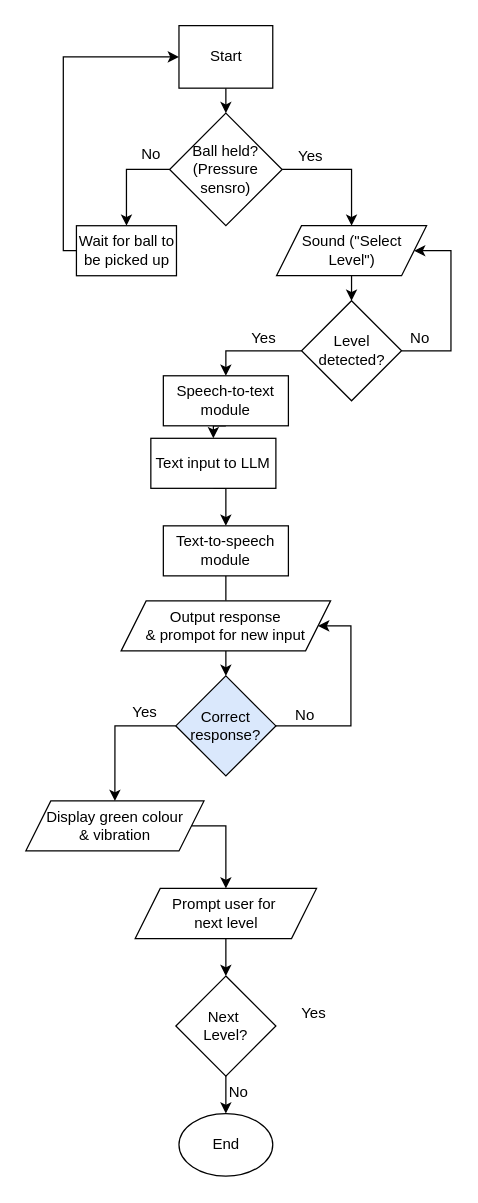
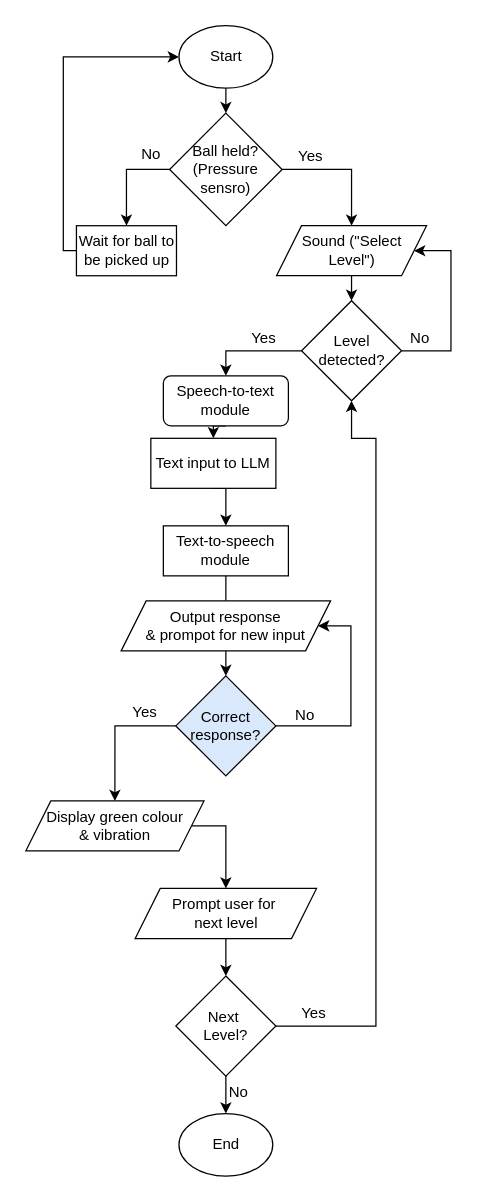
node "Start": shape rectangle -> ellipse
node "Speech-to-text module": shape rectangle -> rounded rectangle
edge "Next Level?" -> "Level detected?": added
